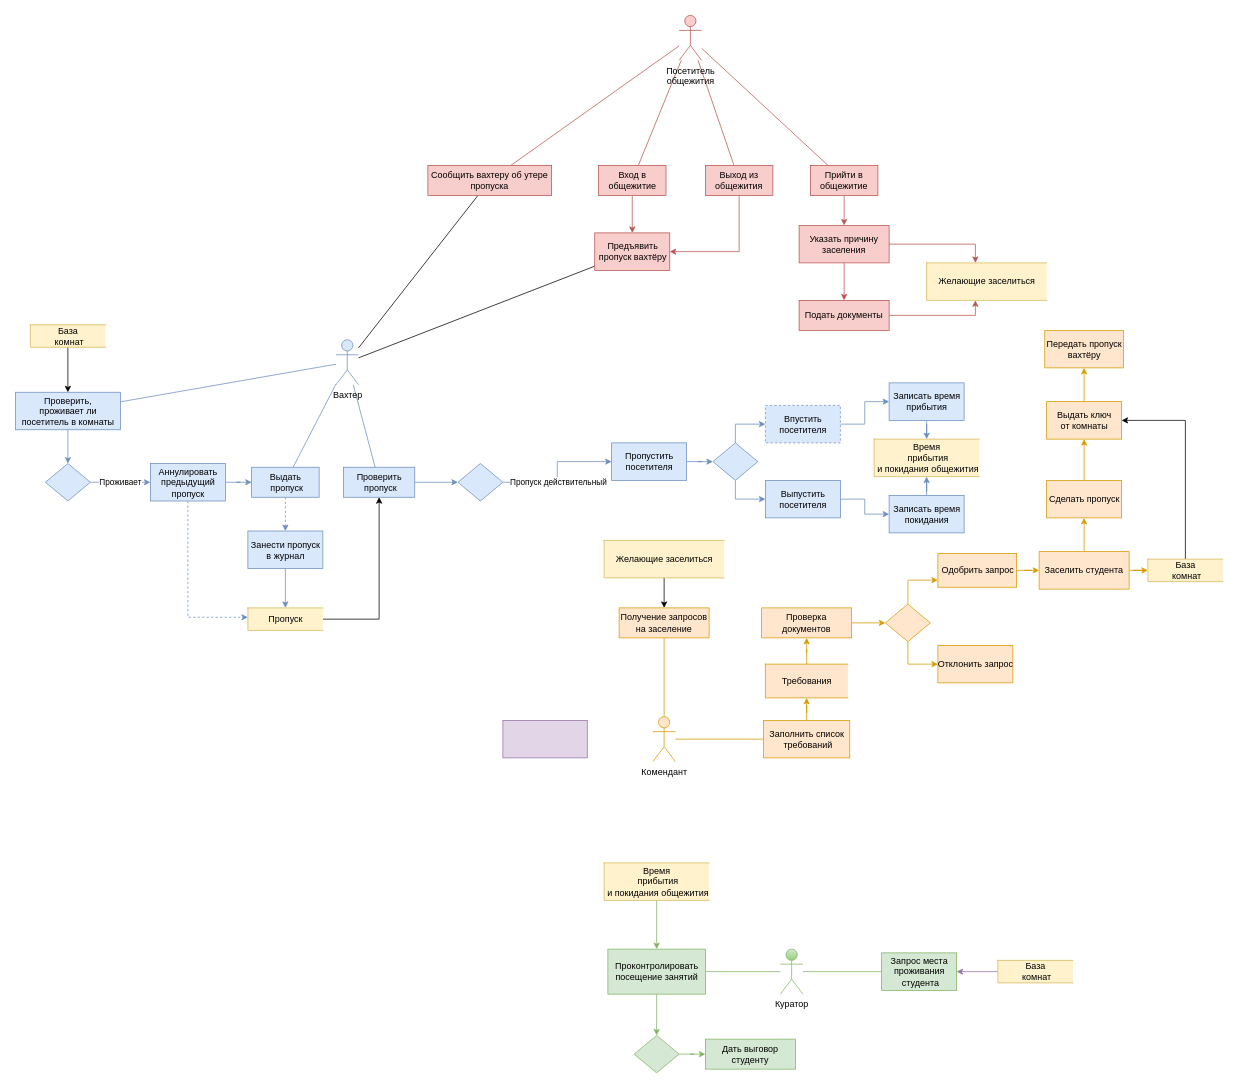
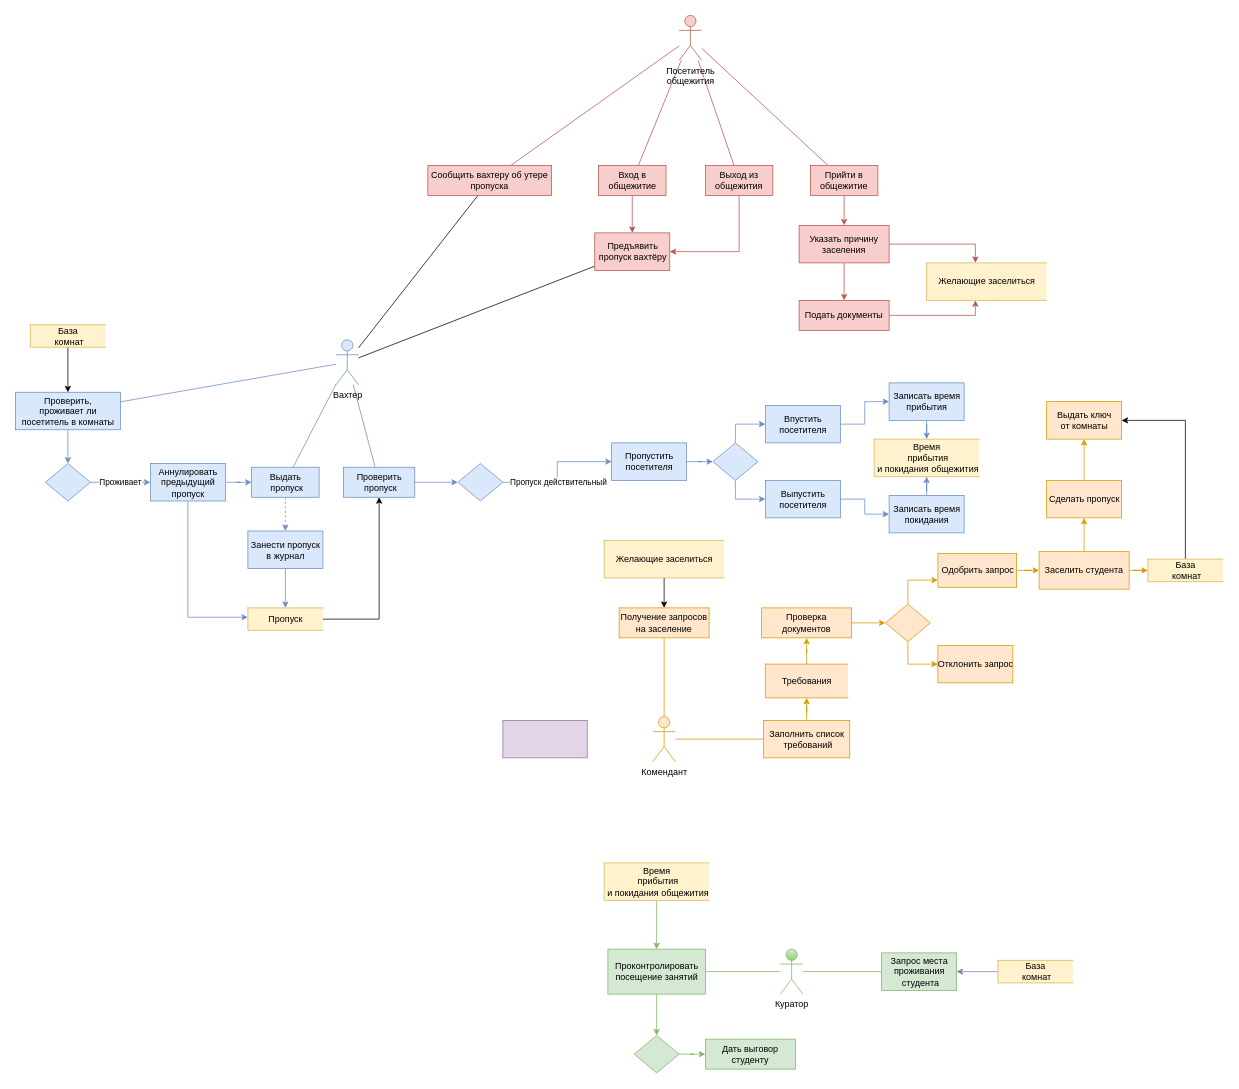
node "Передать пропуск вахтёру": removed
edge "Выдать ключ от комнаты" -> "Передать пропуск вахтёру": removed
node "Впустить посетителя": style dashed -> solid
edge "Аннулировать предыдущий пропуск" -> "Пропуск": style dashed -> solid
